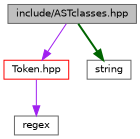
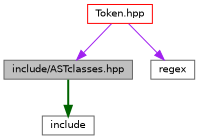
edge "include/ASTclasses.hpp" -> "Token.hpp": reversed
node "string": label "string" -> "include"
